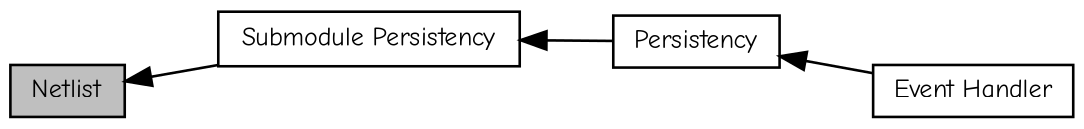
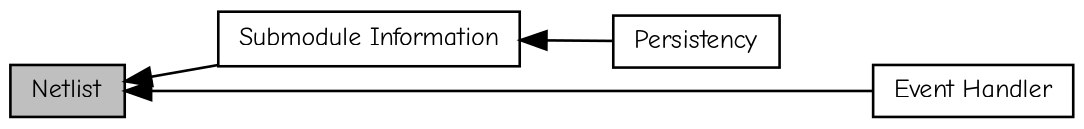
node "Submodule Persistency": label "Submodule Persistency" -> "Submodule Information"
edge "Event Handler" -> "Persistency": now "Event Handler" -> "Netlist"
